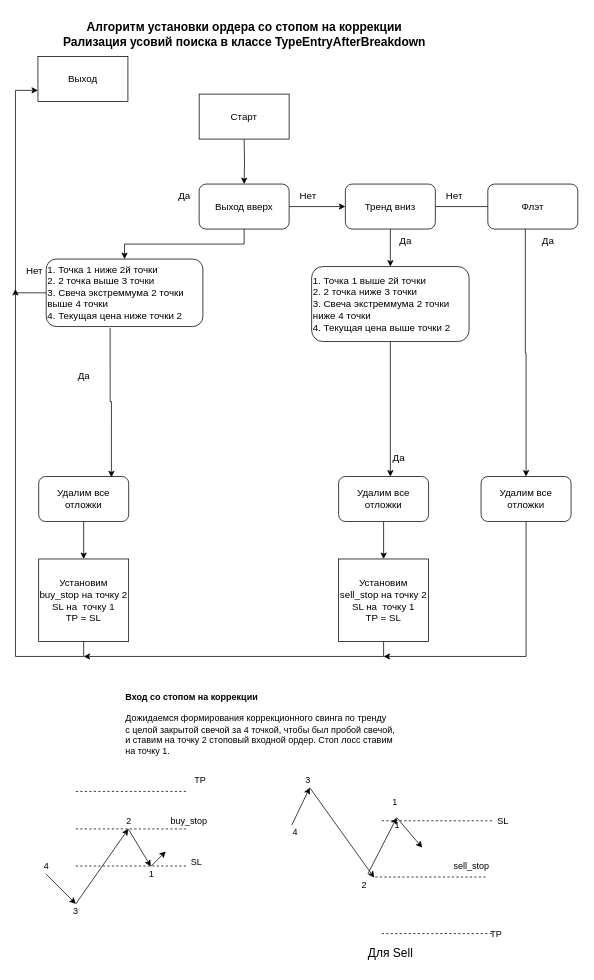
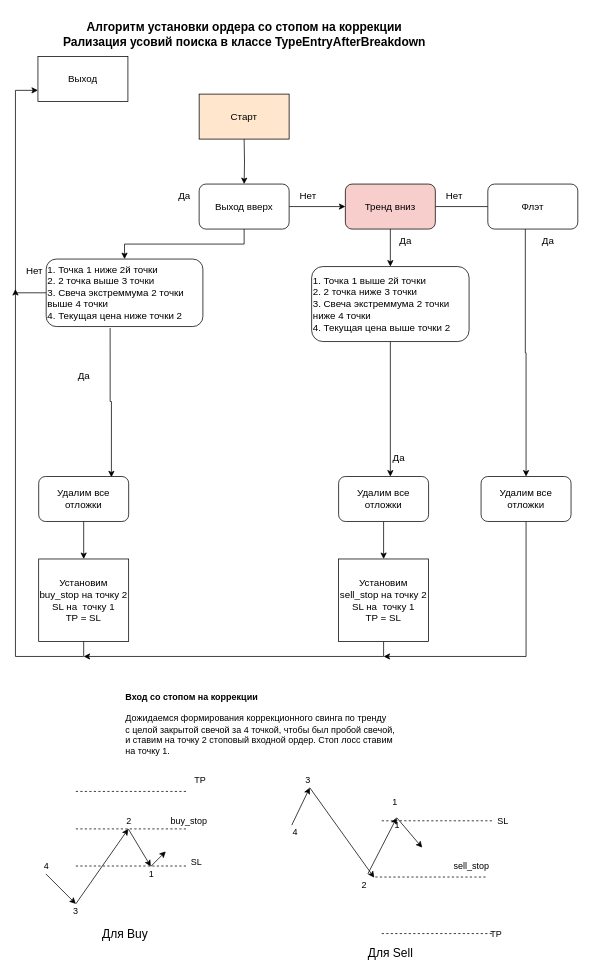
node "Старт": fillcolor #ffffff -> #ffe6cc
node "Тренд вниз": fillcolor #ffffff -> #f8cecc
node "Для Buy": added
